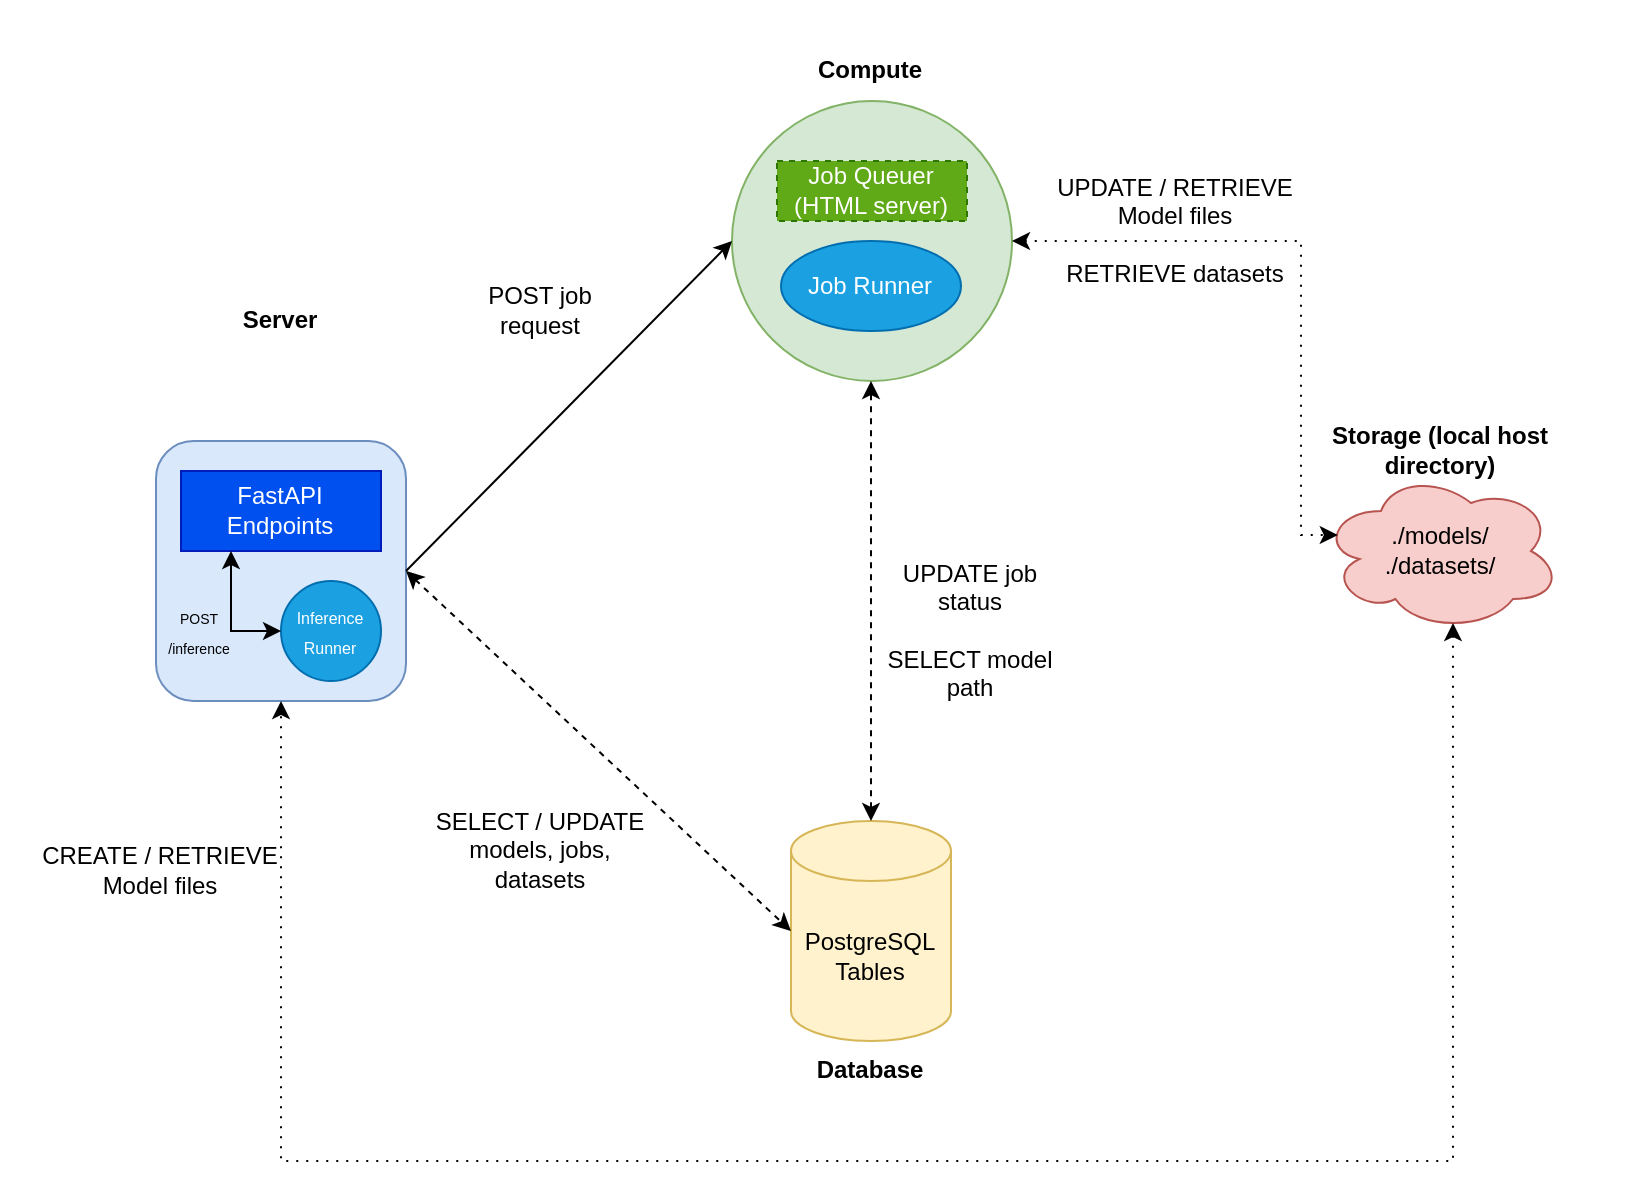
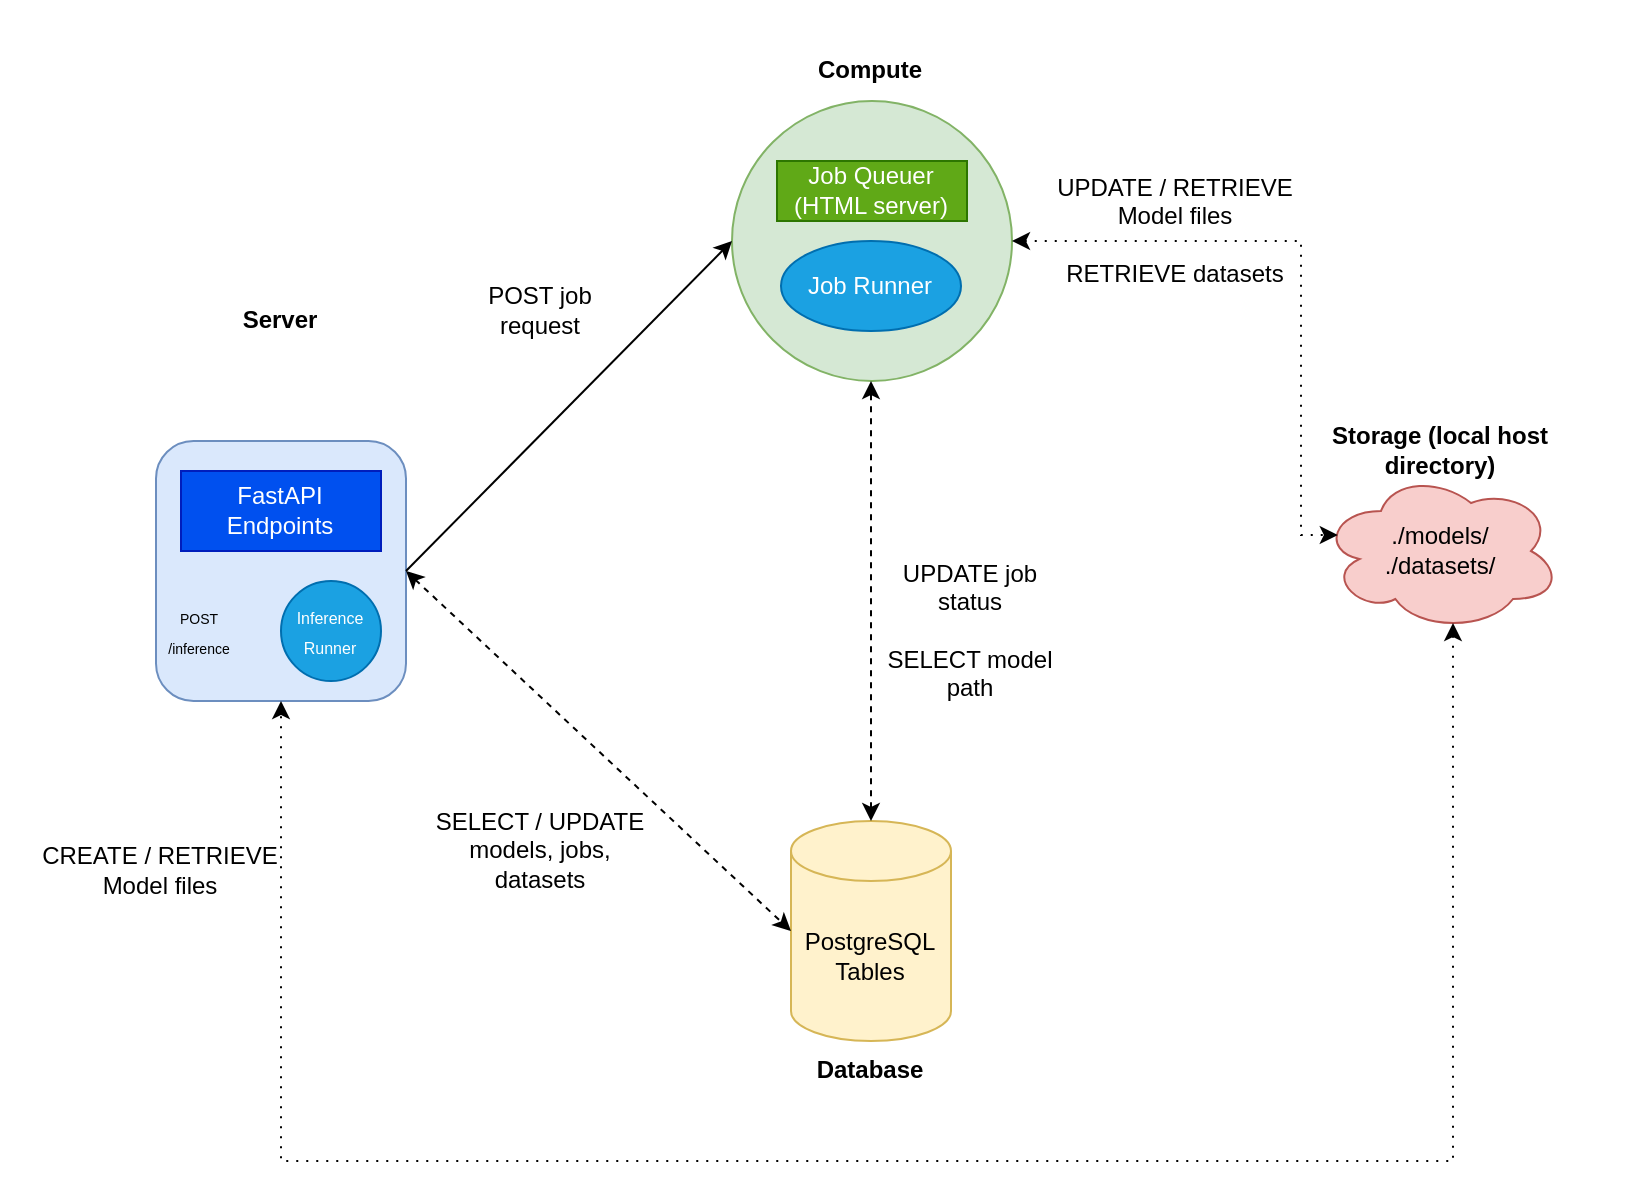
node "Job Queuer (HTML server)": style dashed -> solid
edge "FastAPI Endpoints" -- "Inference Runner": removed
